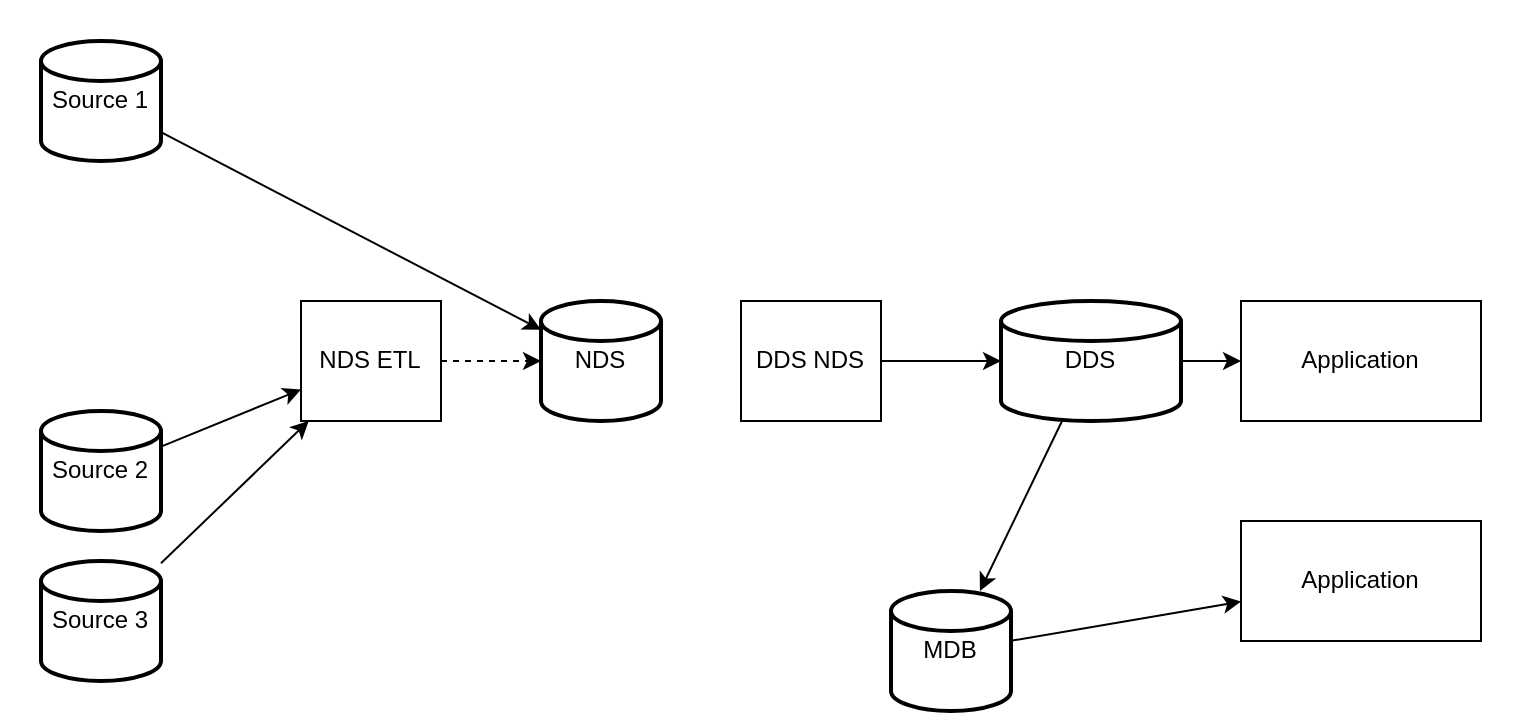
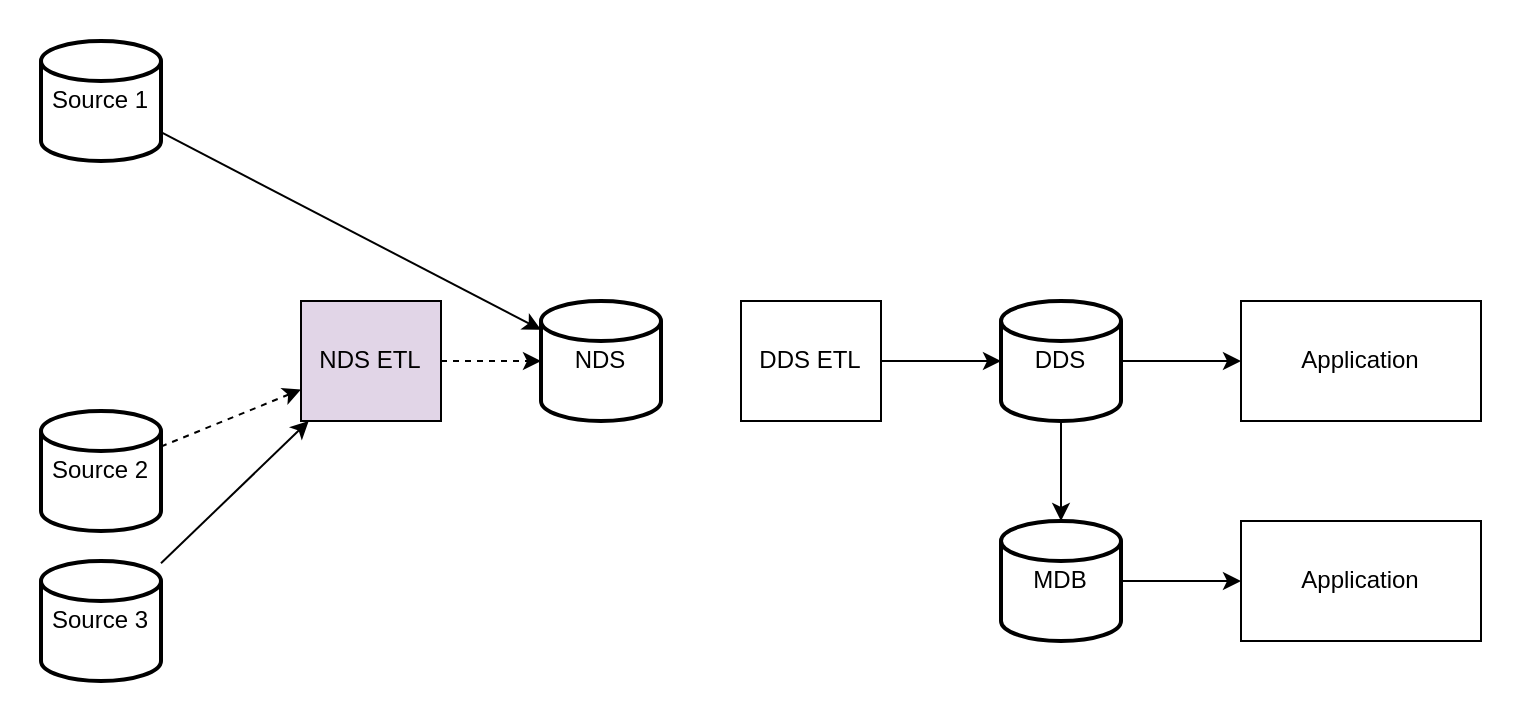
node "NDS ETL": fillcolor #ffffff -> #e1d5e7
node "DDS NDS": label "DDS NDS" -> "DDS ETL"
node "DDS": size 180x120 -> 120x120
edge "Source 2" -> "NDS ETL": style solid -> dashed
node "MDB": moved (951, 651) -> (1061, 581)
